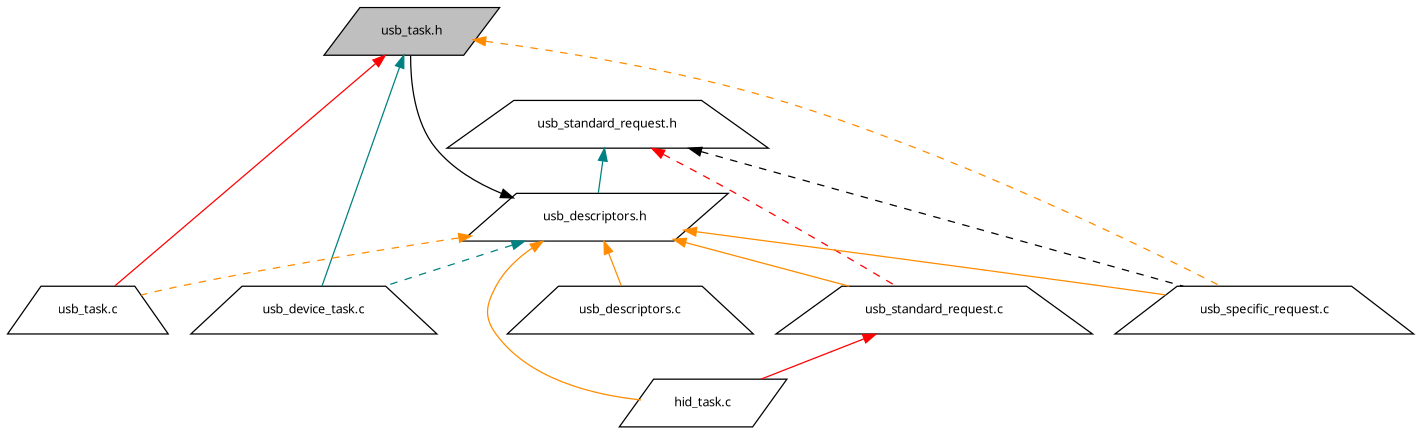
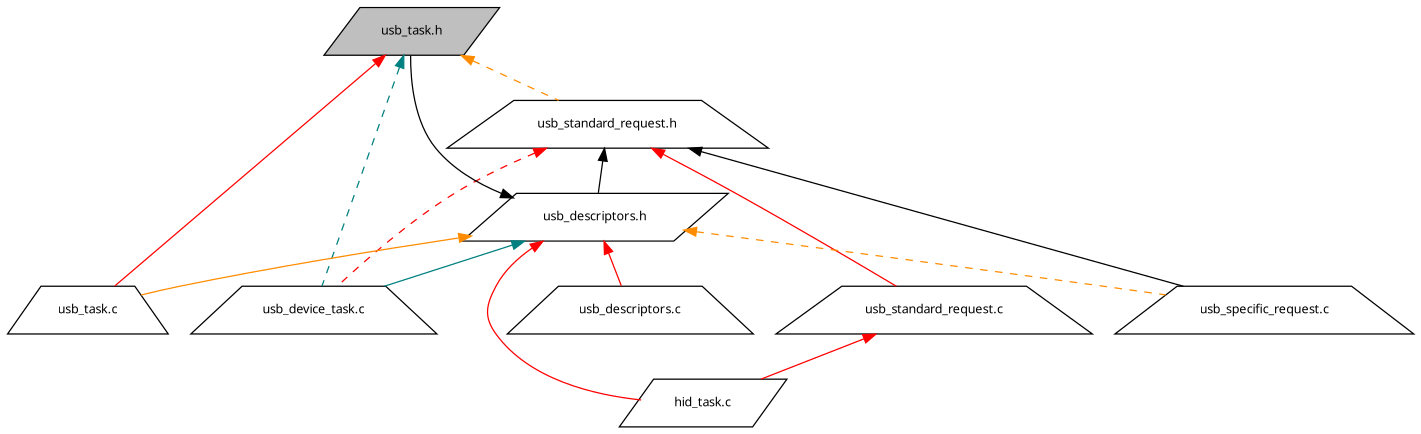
edge "usb_specific_request.c" -> "usb_task.h": now "usb_standard_request.h" -> "usb_task.h"
edge "usb_device_task.c" -> "usb_task.h": style solid -> dashed
edge "usb_descriptors.h" -> "usb_standard_request.h": color teal -> black
edge "usb_device_task.c" -> "usb_standard_request.h": added
edge "usb_standard_request.c" -> "usb_standard_request.h": style dashed -> solid
edge "usb_specific_request.c" -> "usb_standard_request.h": style dashed -> solid
edge "usb_specific_request.c" -> "usb_descriptors.h": style solid -> dashed
edge "usb_task.c" -> "usb_descriptors.h": style dashed -> solid
edge "usb_standard_request.c" -> "usb_descriptors.h": removed
edge "usb_device_task.c" -> "usb_descriptors.h": style dashed -> solid
edge "usb_descriptors.c" -> "usb_descriptors.h": color darkorange -> red
edge "hid_task.c" -> "usb_descriptors.h": color darkorange -> red
